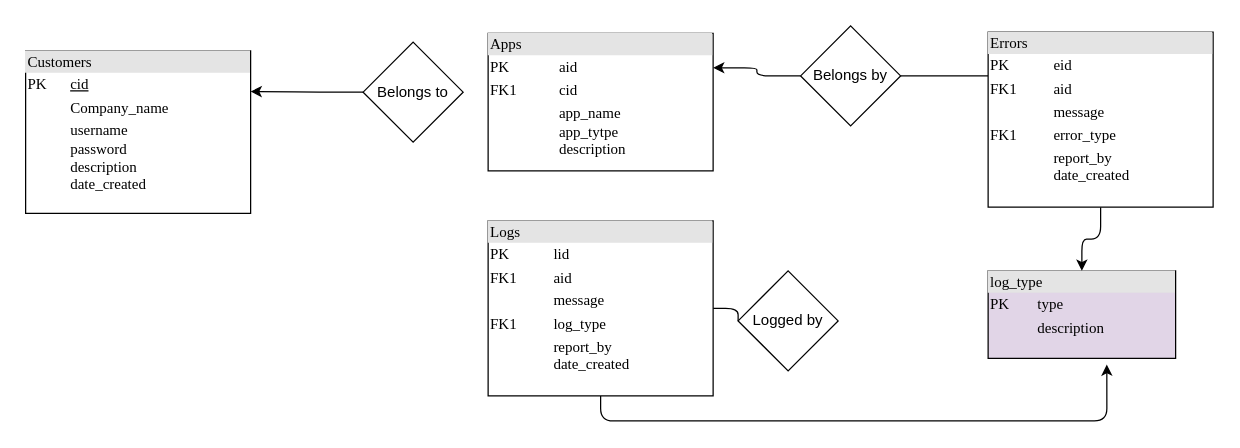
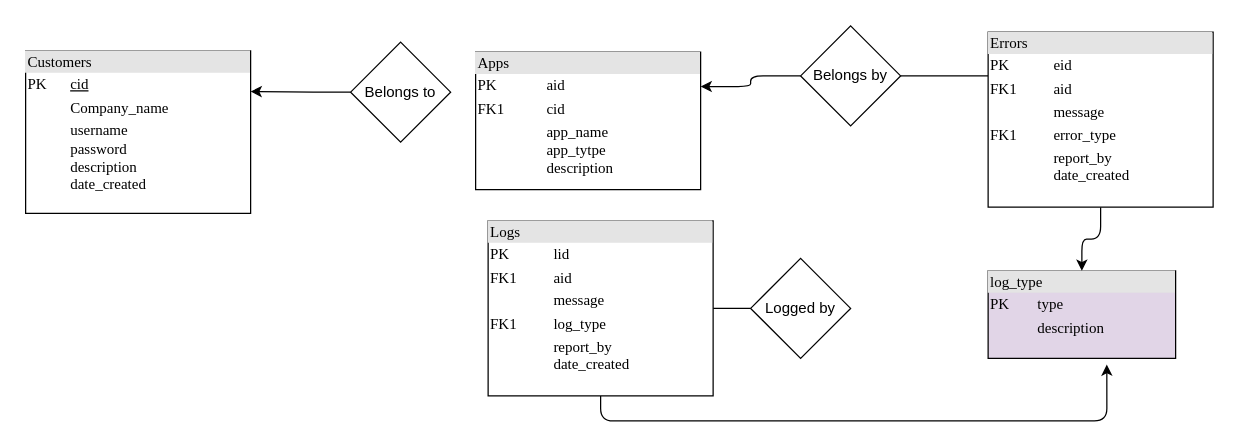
node "Belongs to": moved (413, 92) -> (401, 92)
node "Apps PK aid FK1 cid app_name app_tytpe description": moved (601, 102) -> (588, 121)
node "Logged by": moved (788, 321) -> (801, 308)
